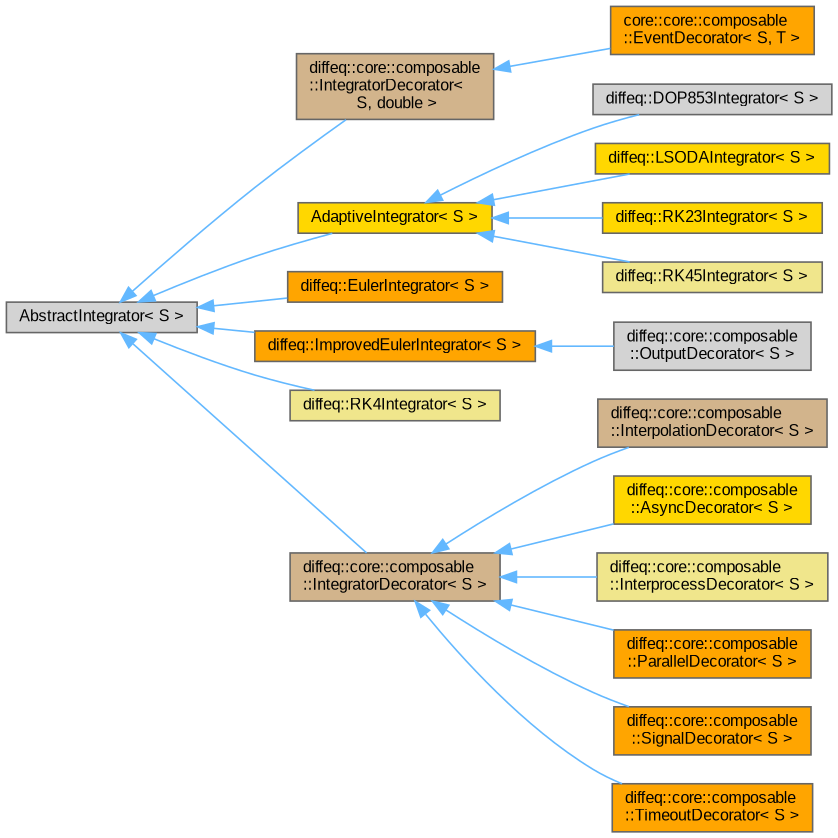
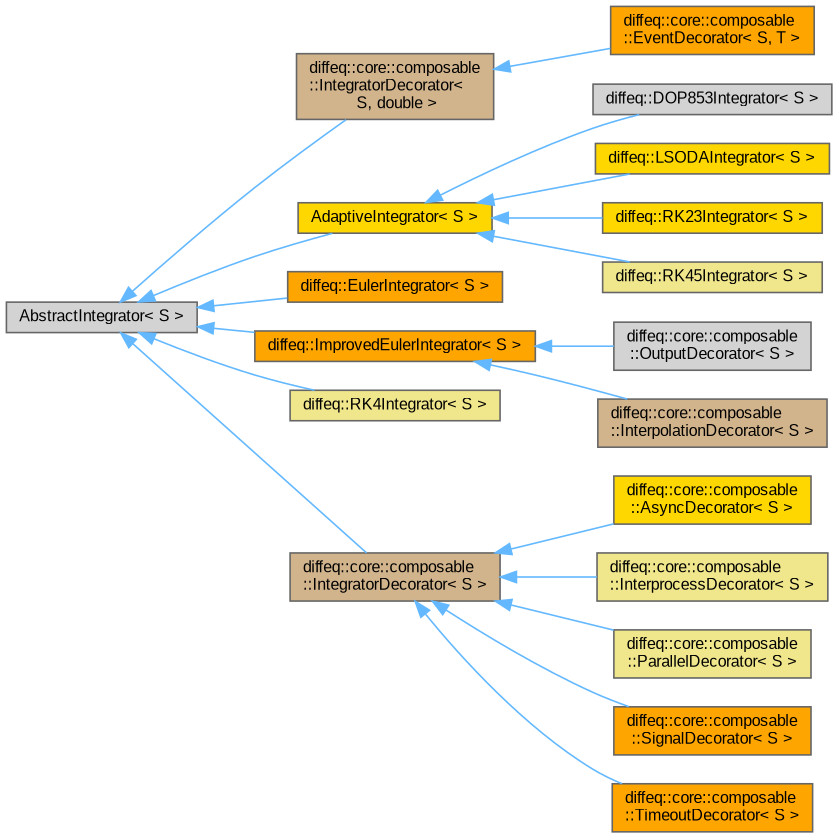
node "core::core::composable ::EventDecorator< S, T >": label "core::core::composable ::EventDecorator< S, T >" -> "diffeq::core::composable ::EventDecorator< S, T >"
edge "diffeq::core::composable ::InterpolationDecorator< S >" -> "diffeq::core::composable ::IntegratorDecorator< S >": now "diffeq::core::composable ::InterpolationDecorator< S >" -> "diffeq::ImprovedEulerIntegrator< S >"
node "diffeq::core::composable ::ParallelDecorator< S >": fillcolor orange -> khaki
